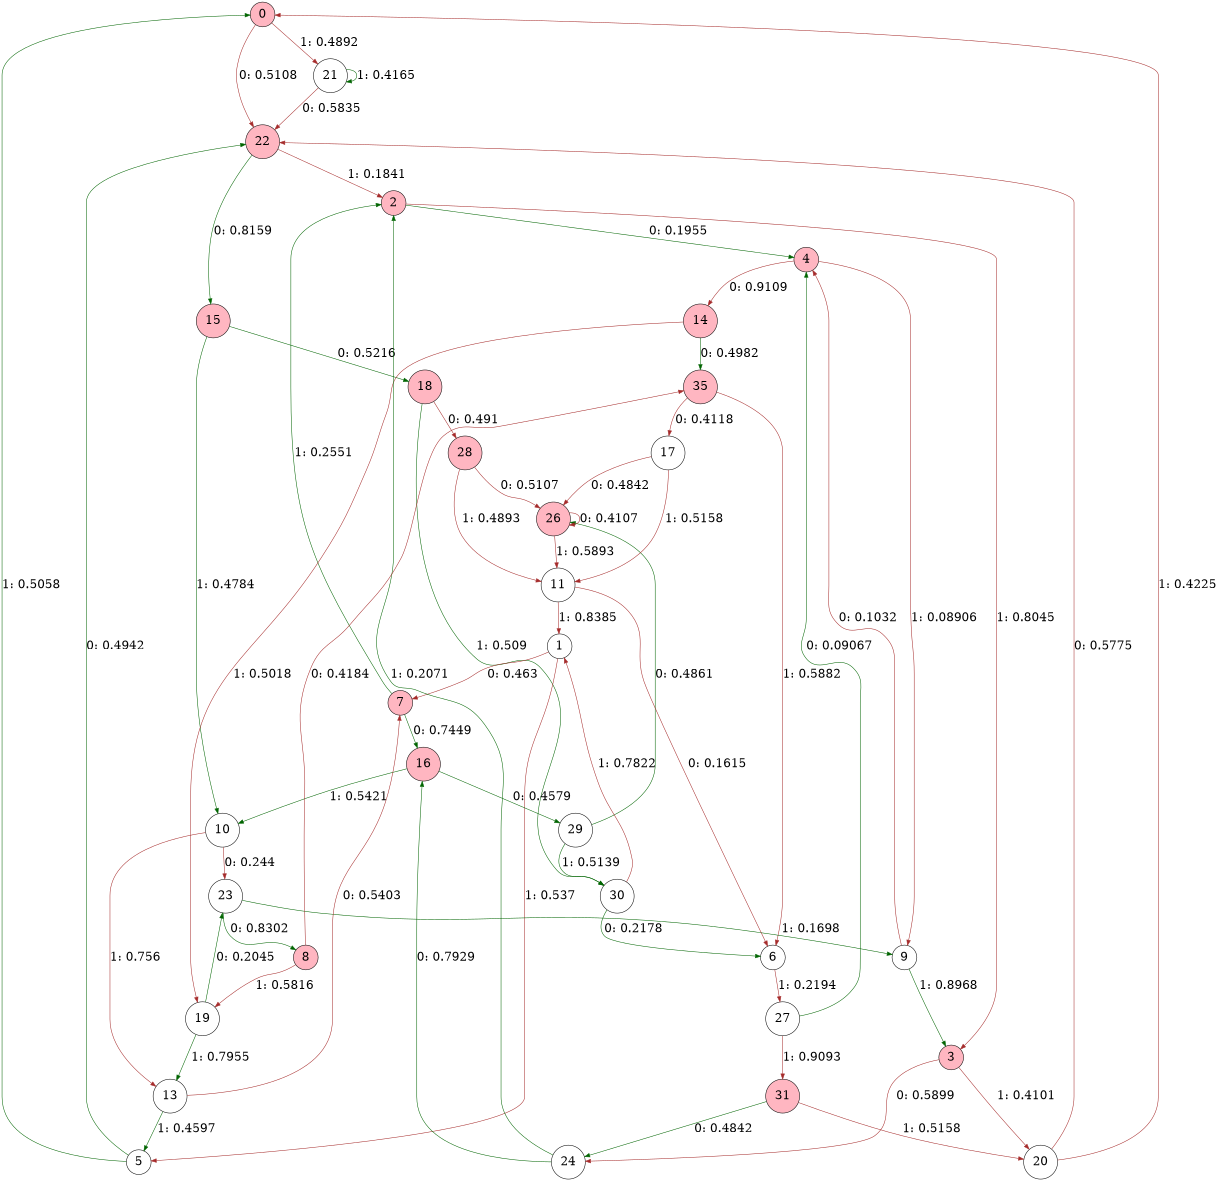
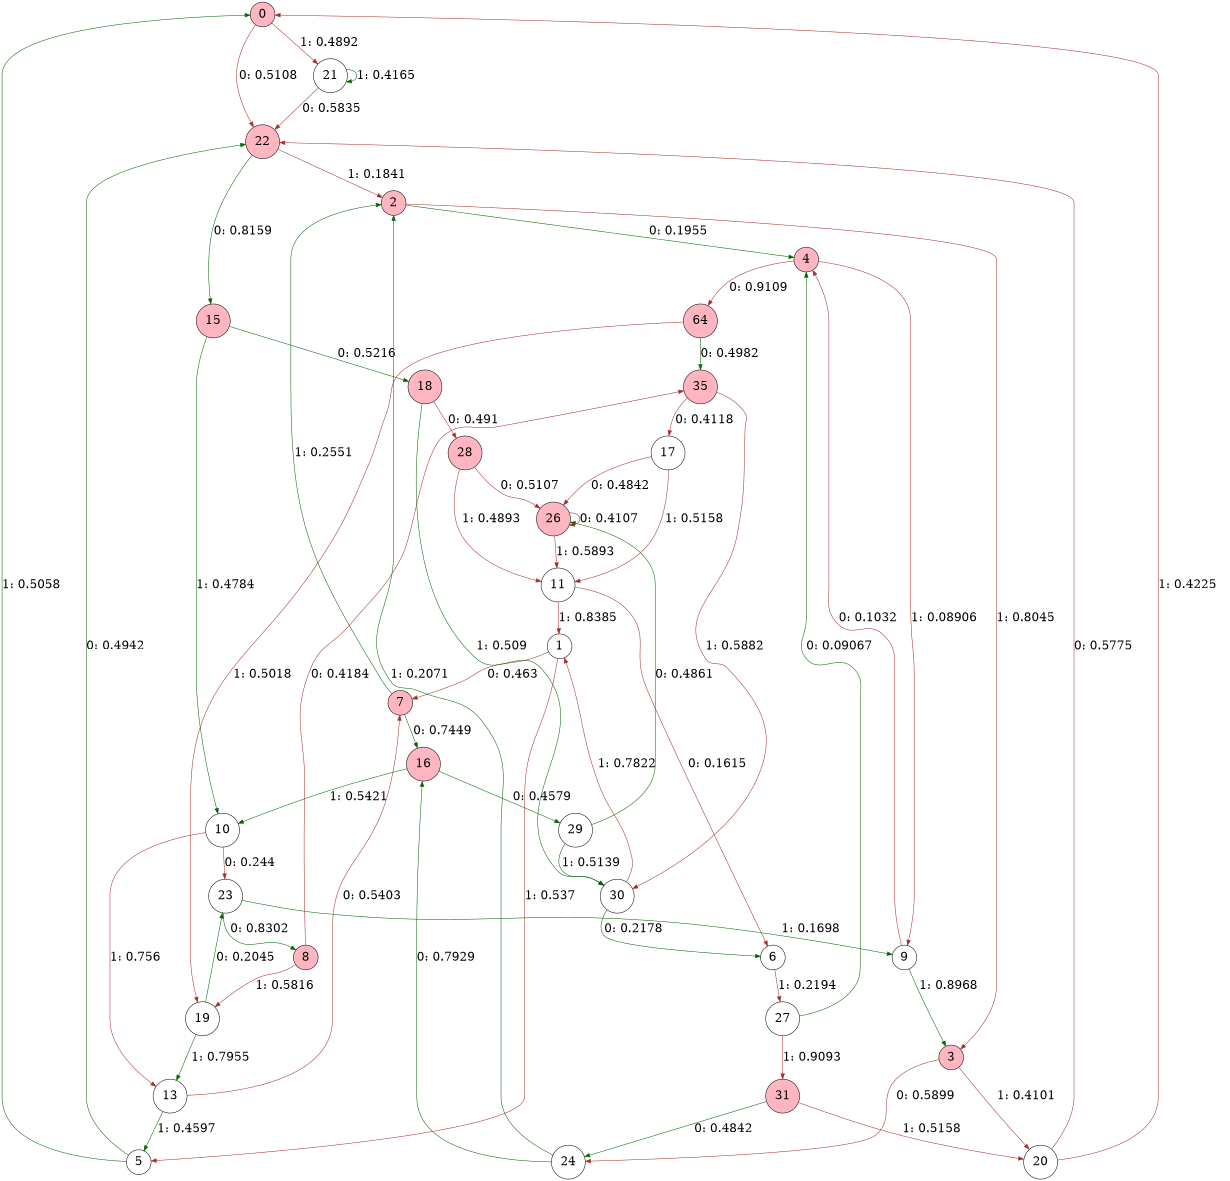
node "14": label "14" -> "64"
edge "35" -> "6": now "35" -> "30"
